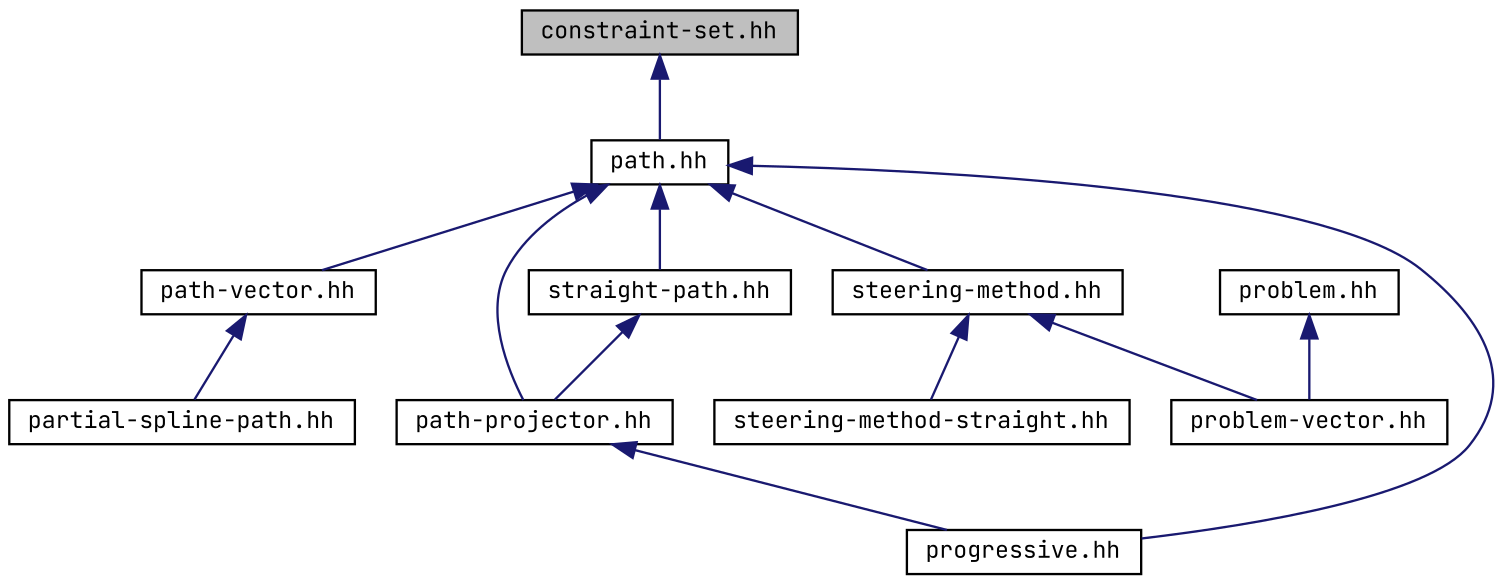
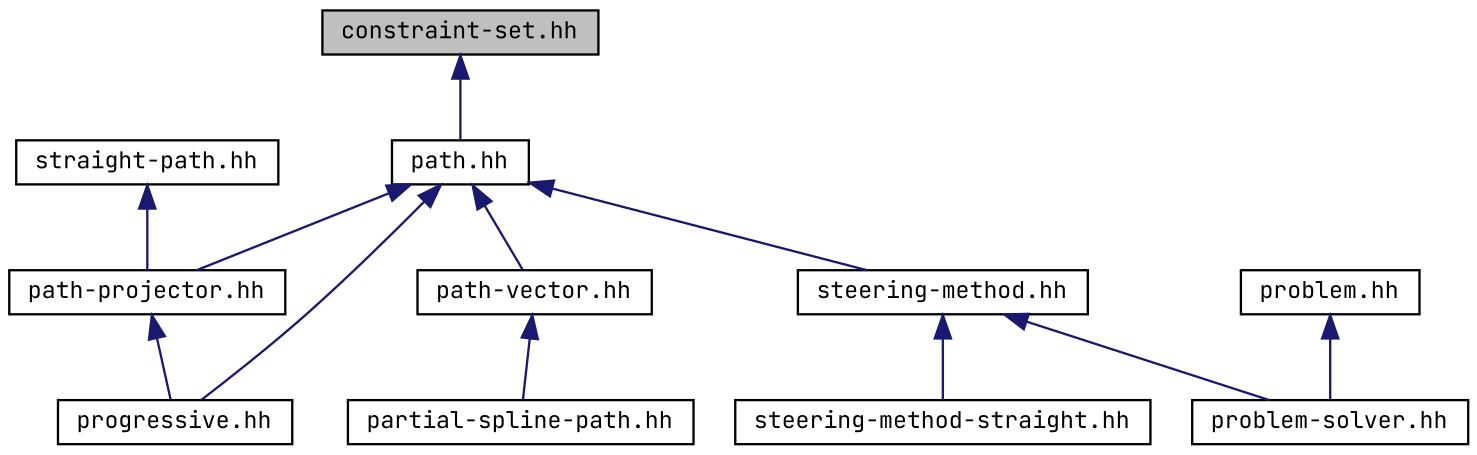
edge "straight-path.hh" -> "path.hh": removed
node "problem-vector.hh": label "problem-vector.hh" -> "problem-solver.hh"
